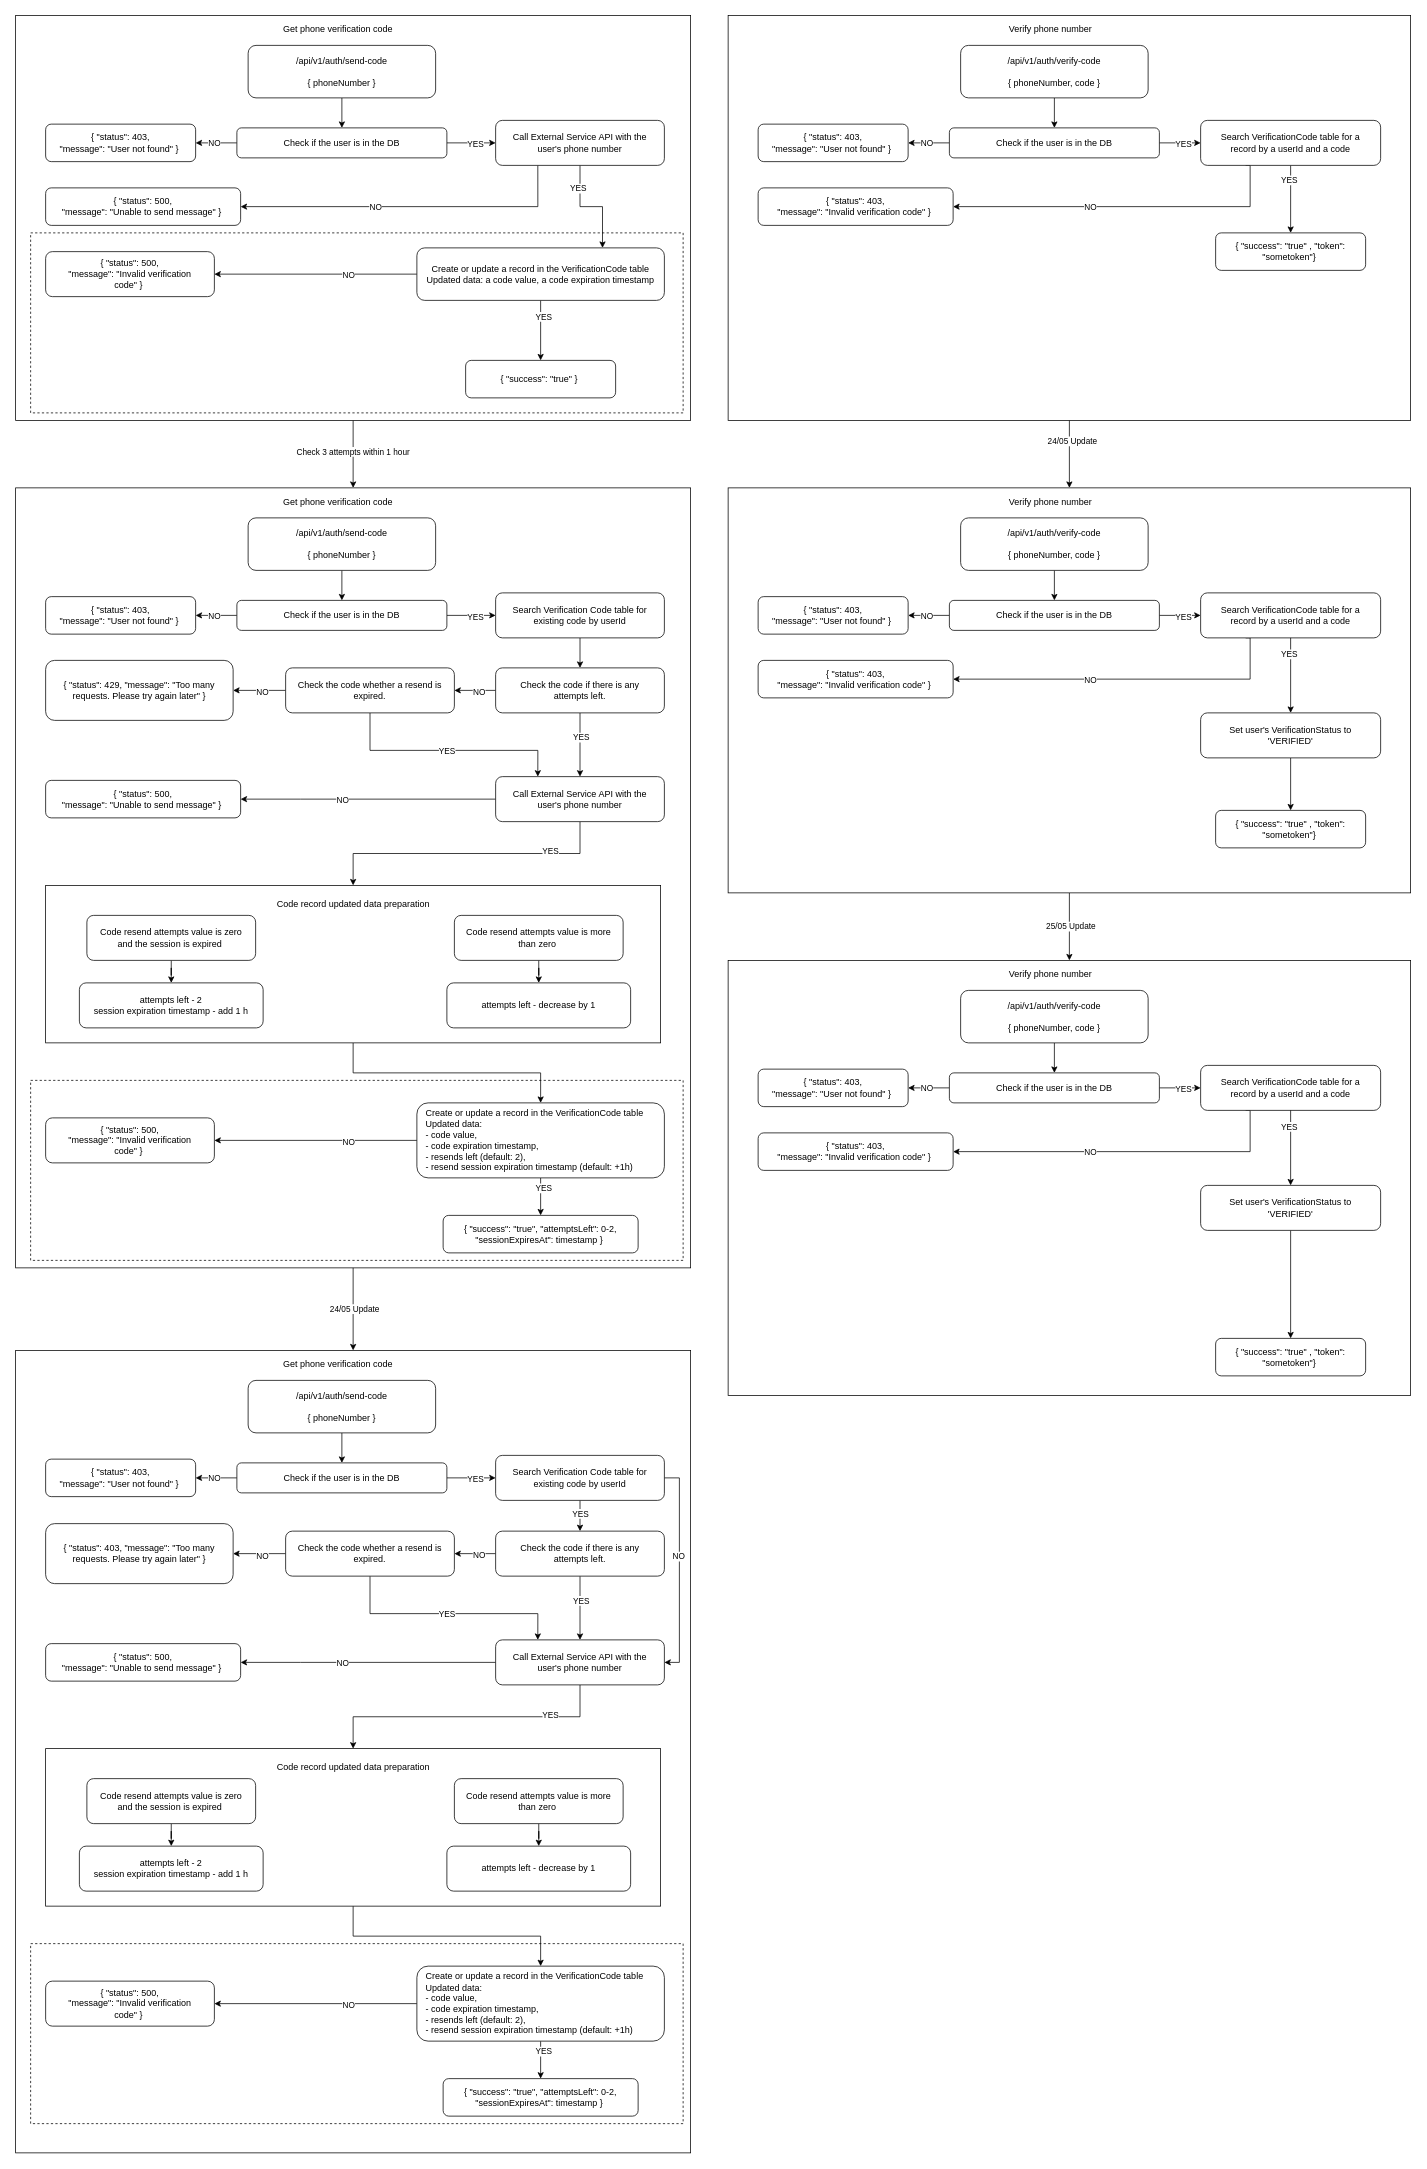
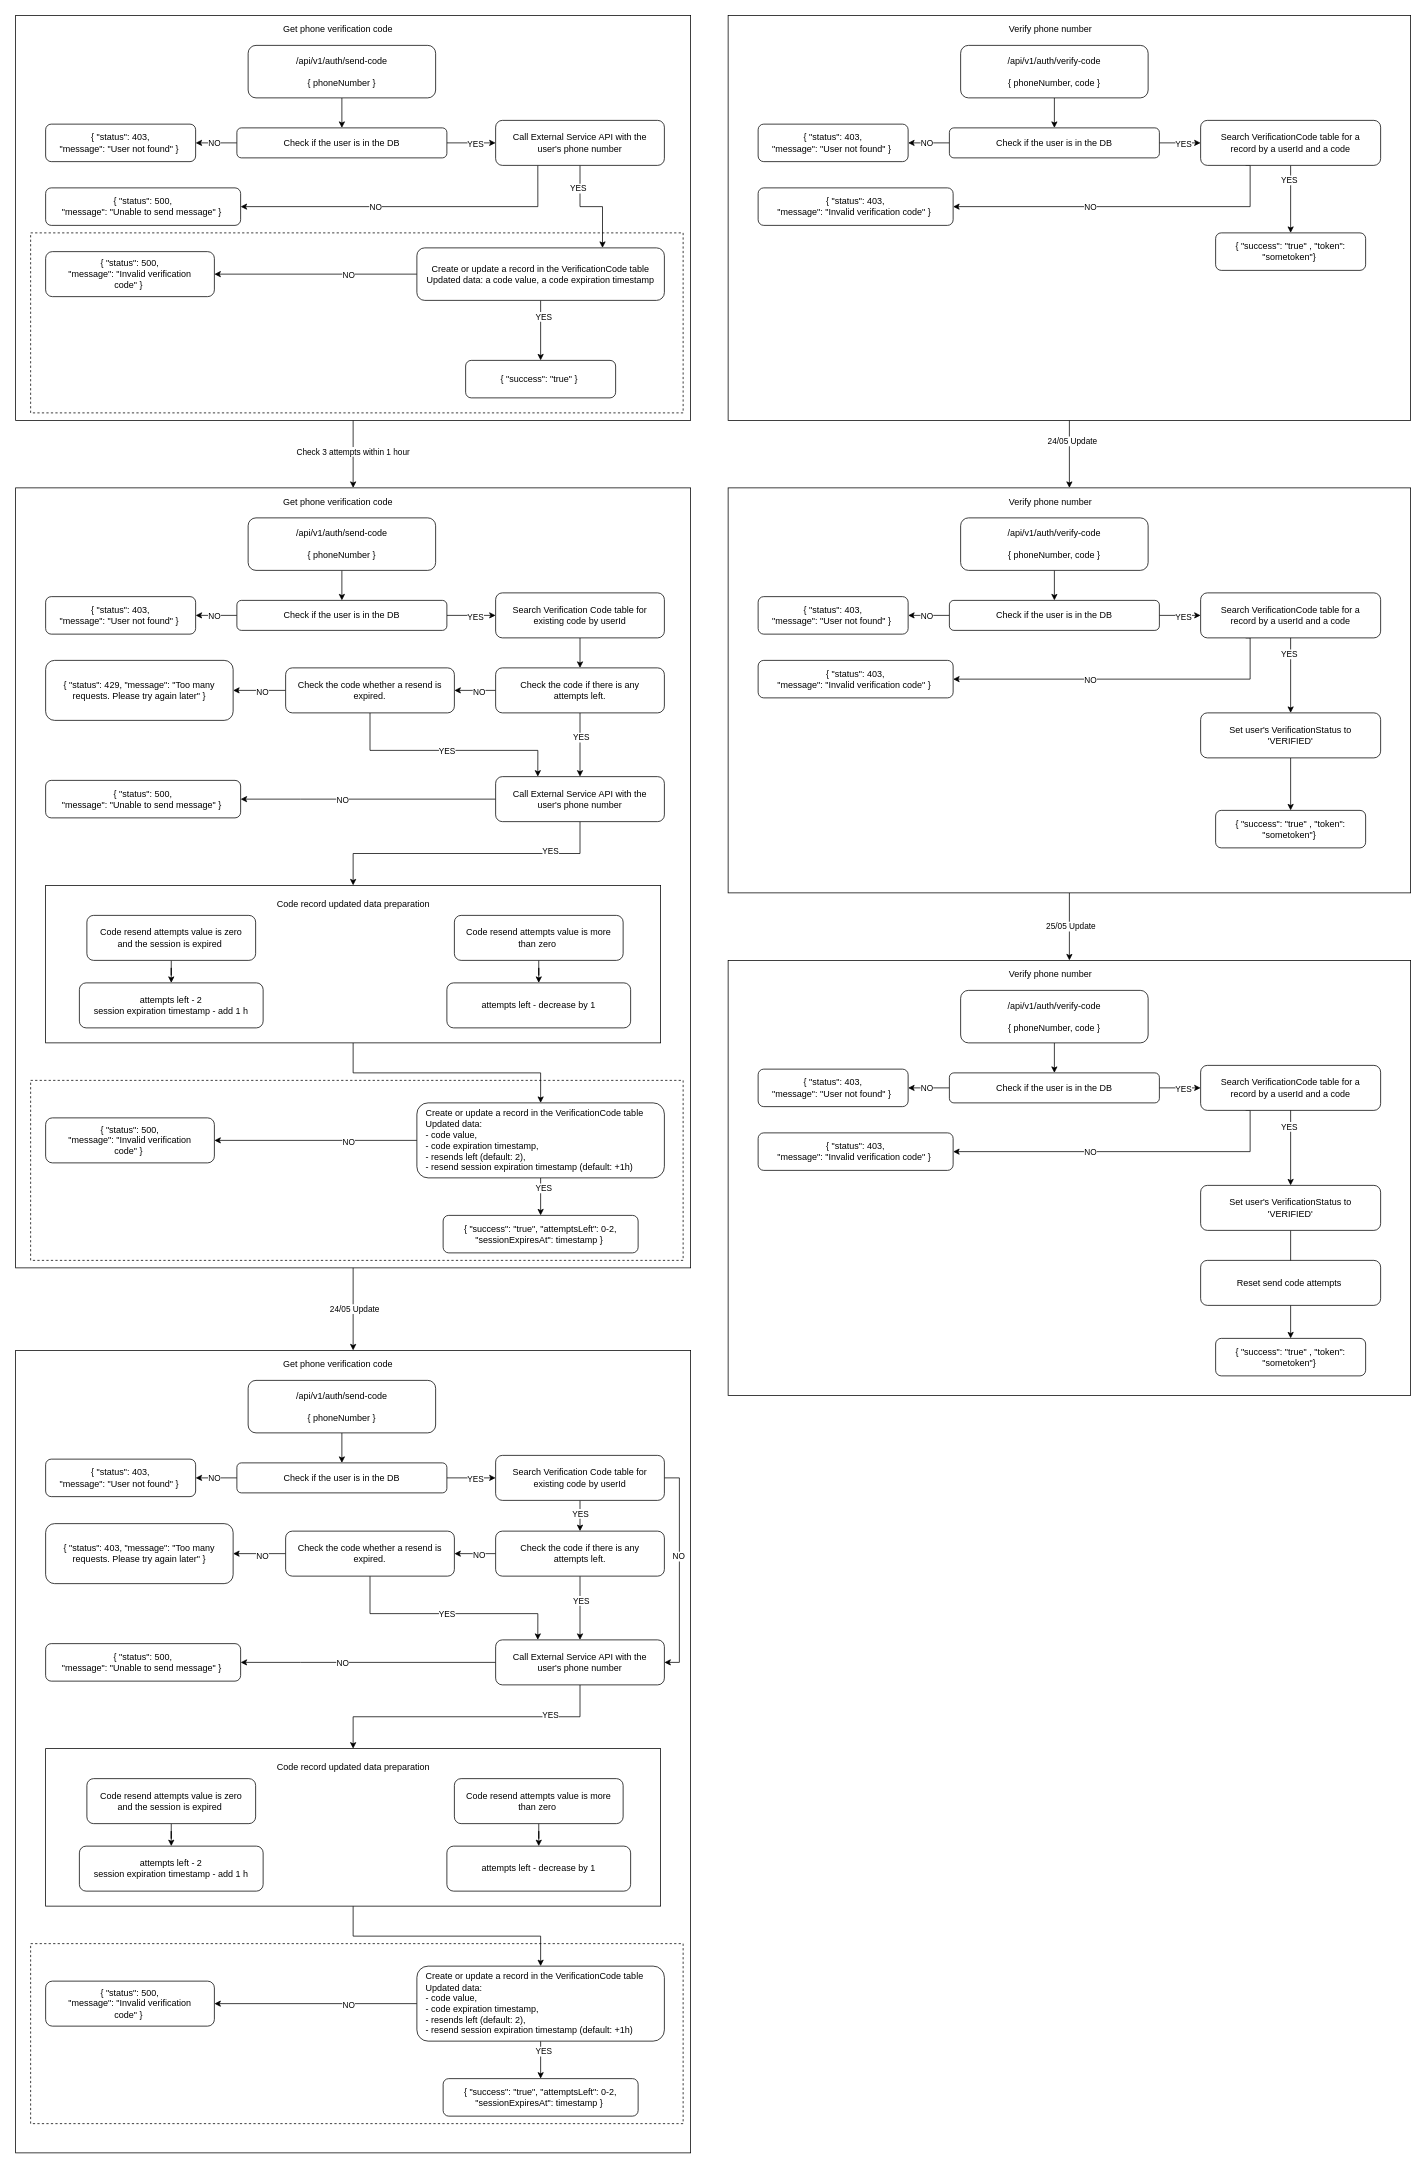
node "Reset send code attempts": added
